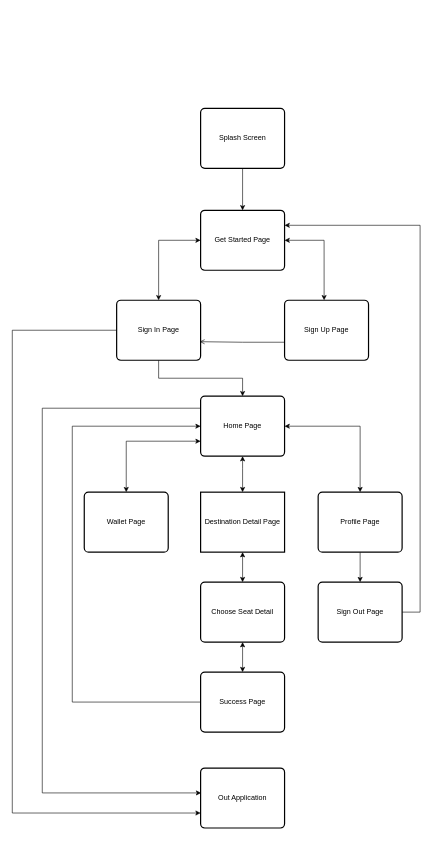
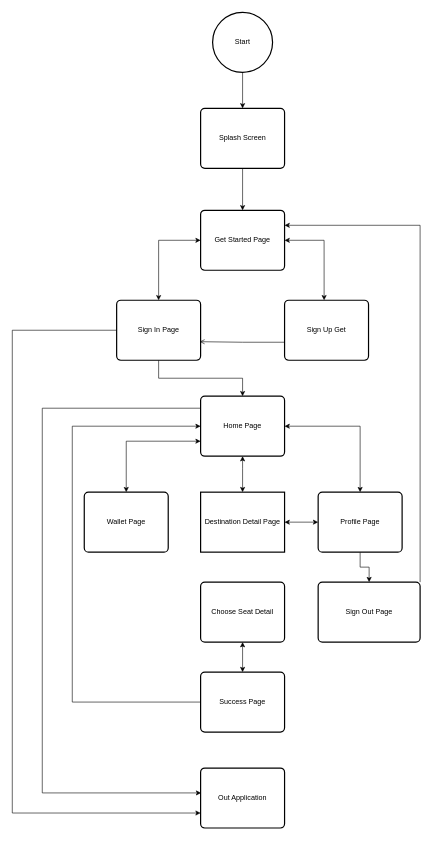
node "Start": added
edge "Start" -> "Splash Screen": added
node "Sign Up Page": label "Sign Up Page" -> "Sign Up Get"
edge "Destination Detail Page" -- "Choose Seat Detail": now "Destination Detail Page" -- "Profile Page"
node "Sign Out Page": size 84x60 -> 102x60
